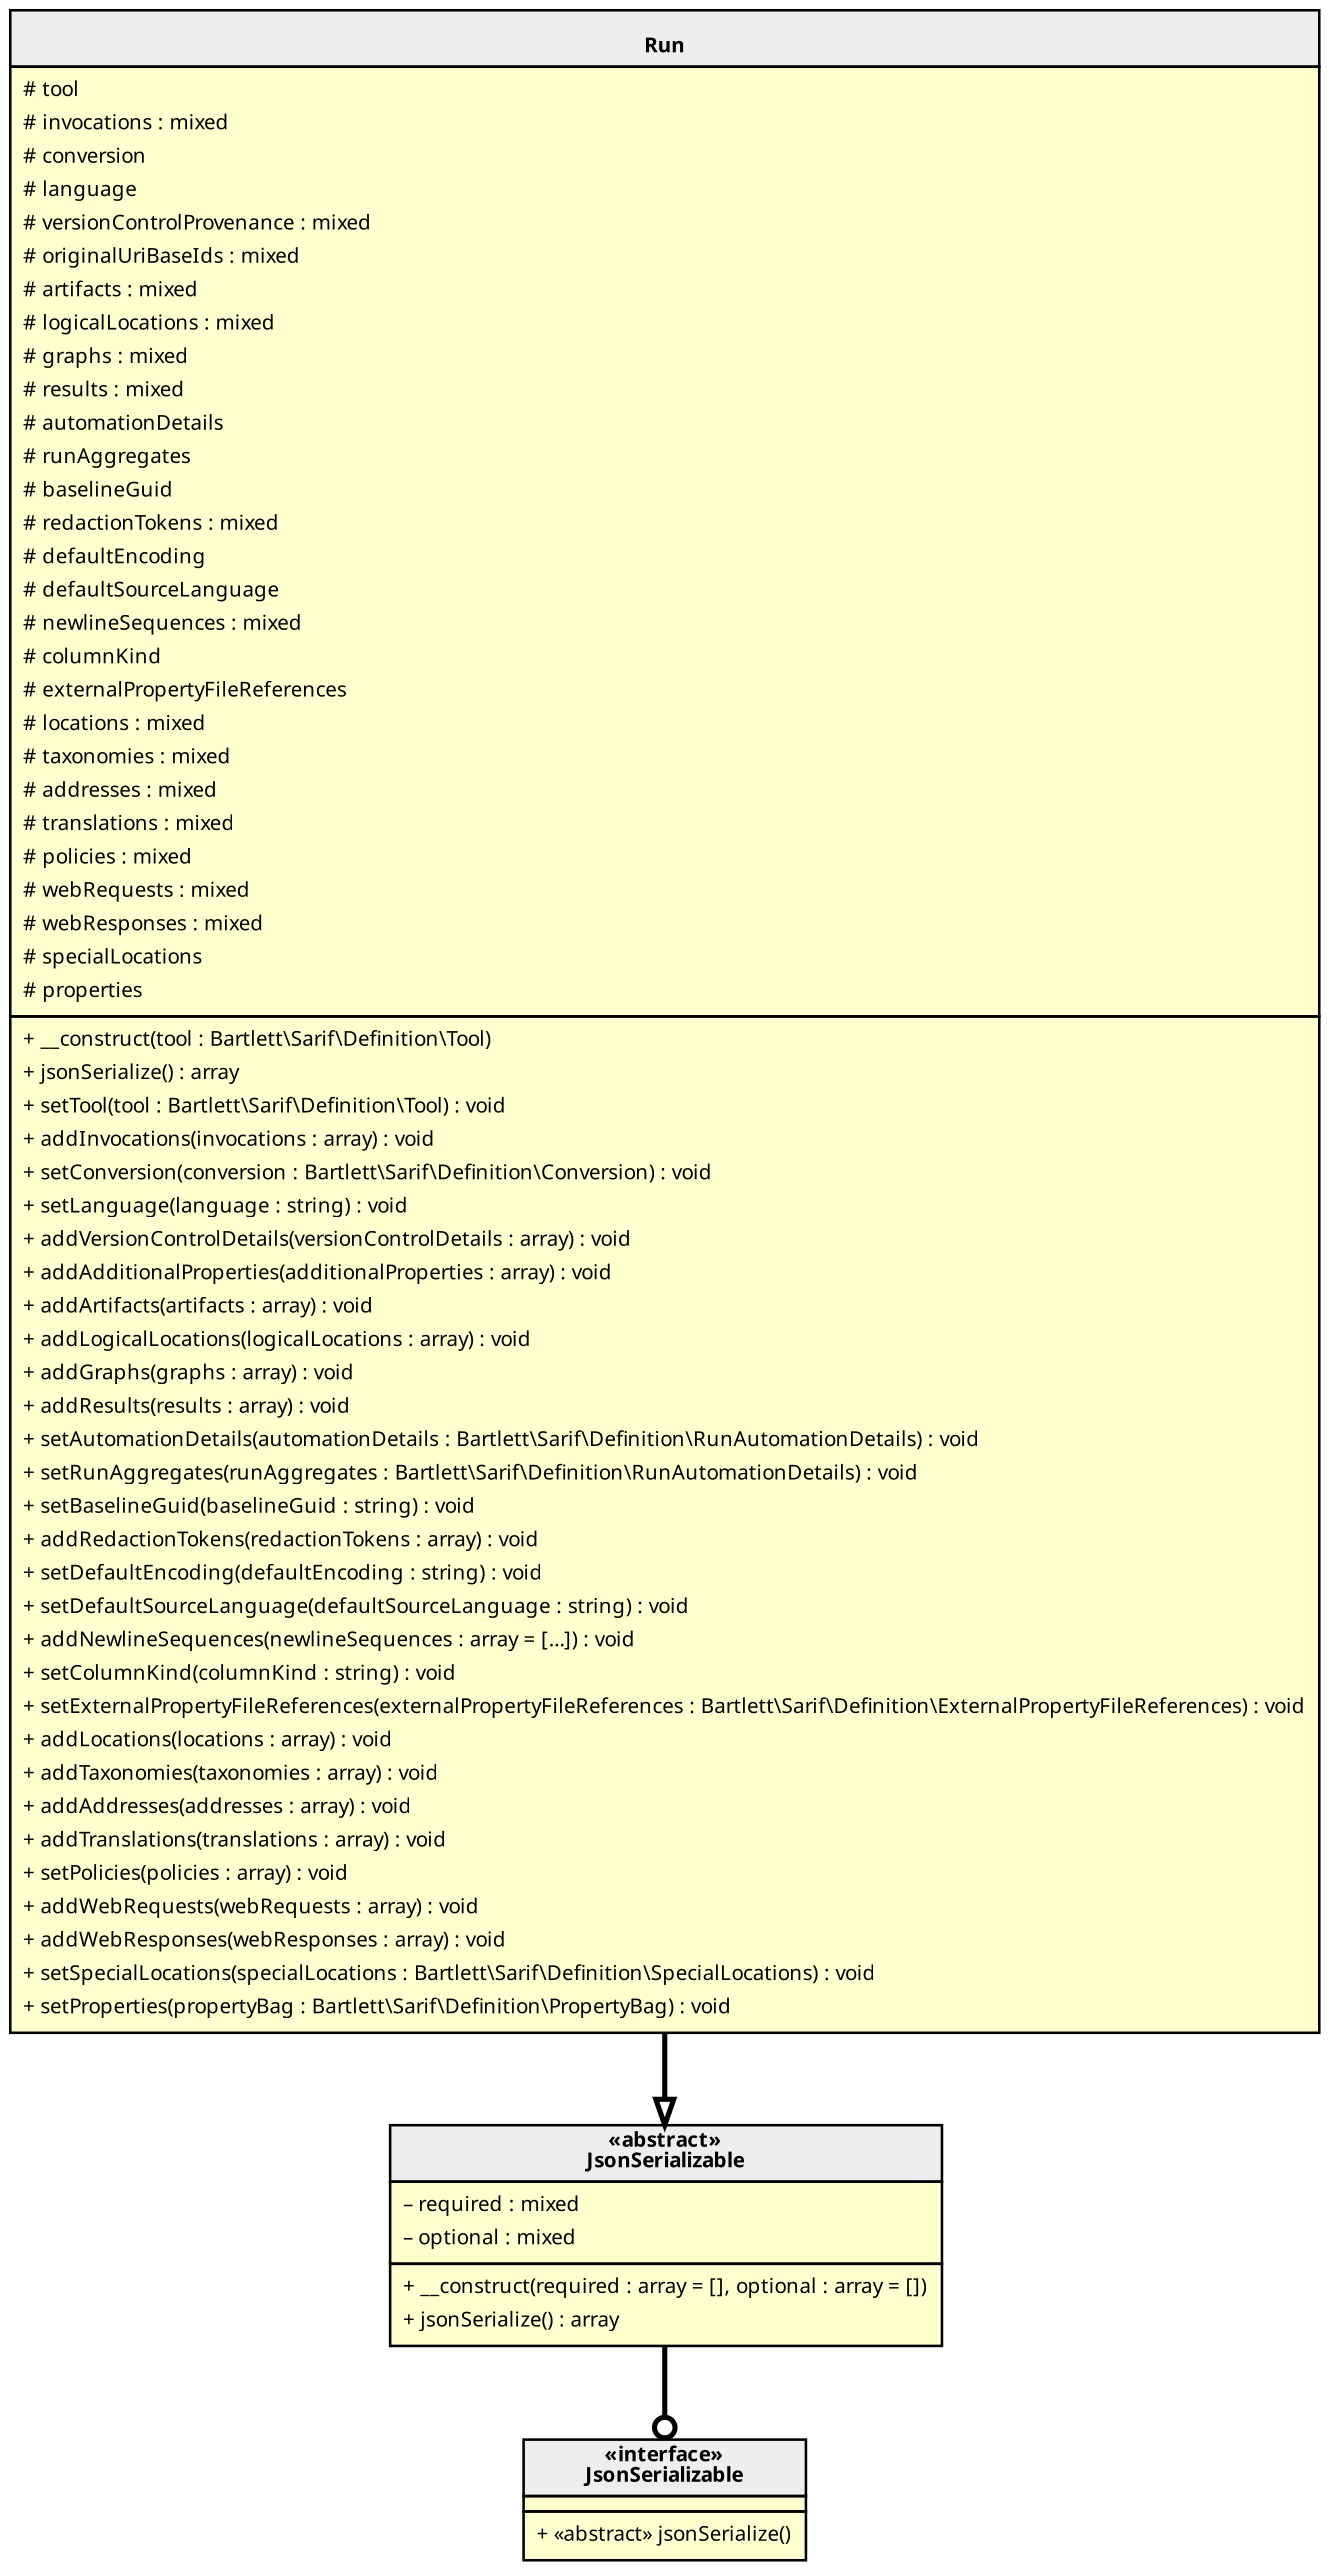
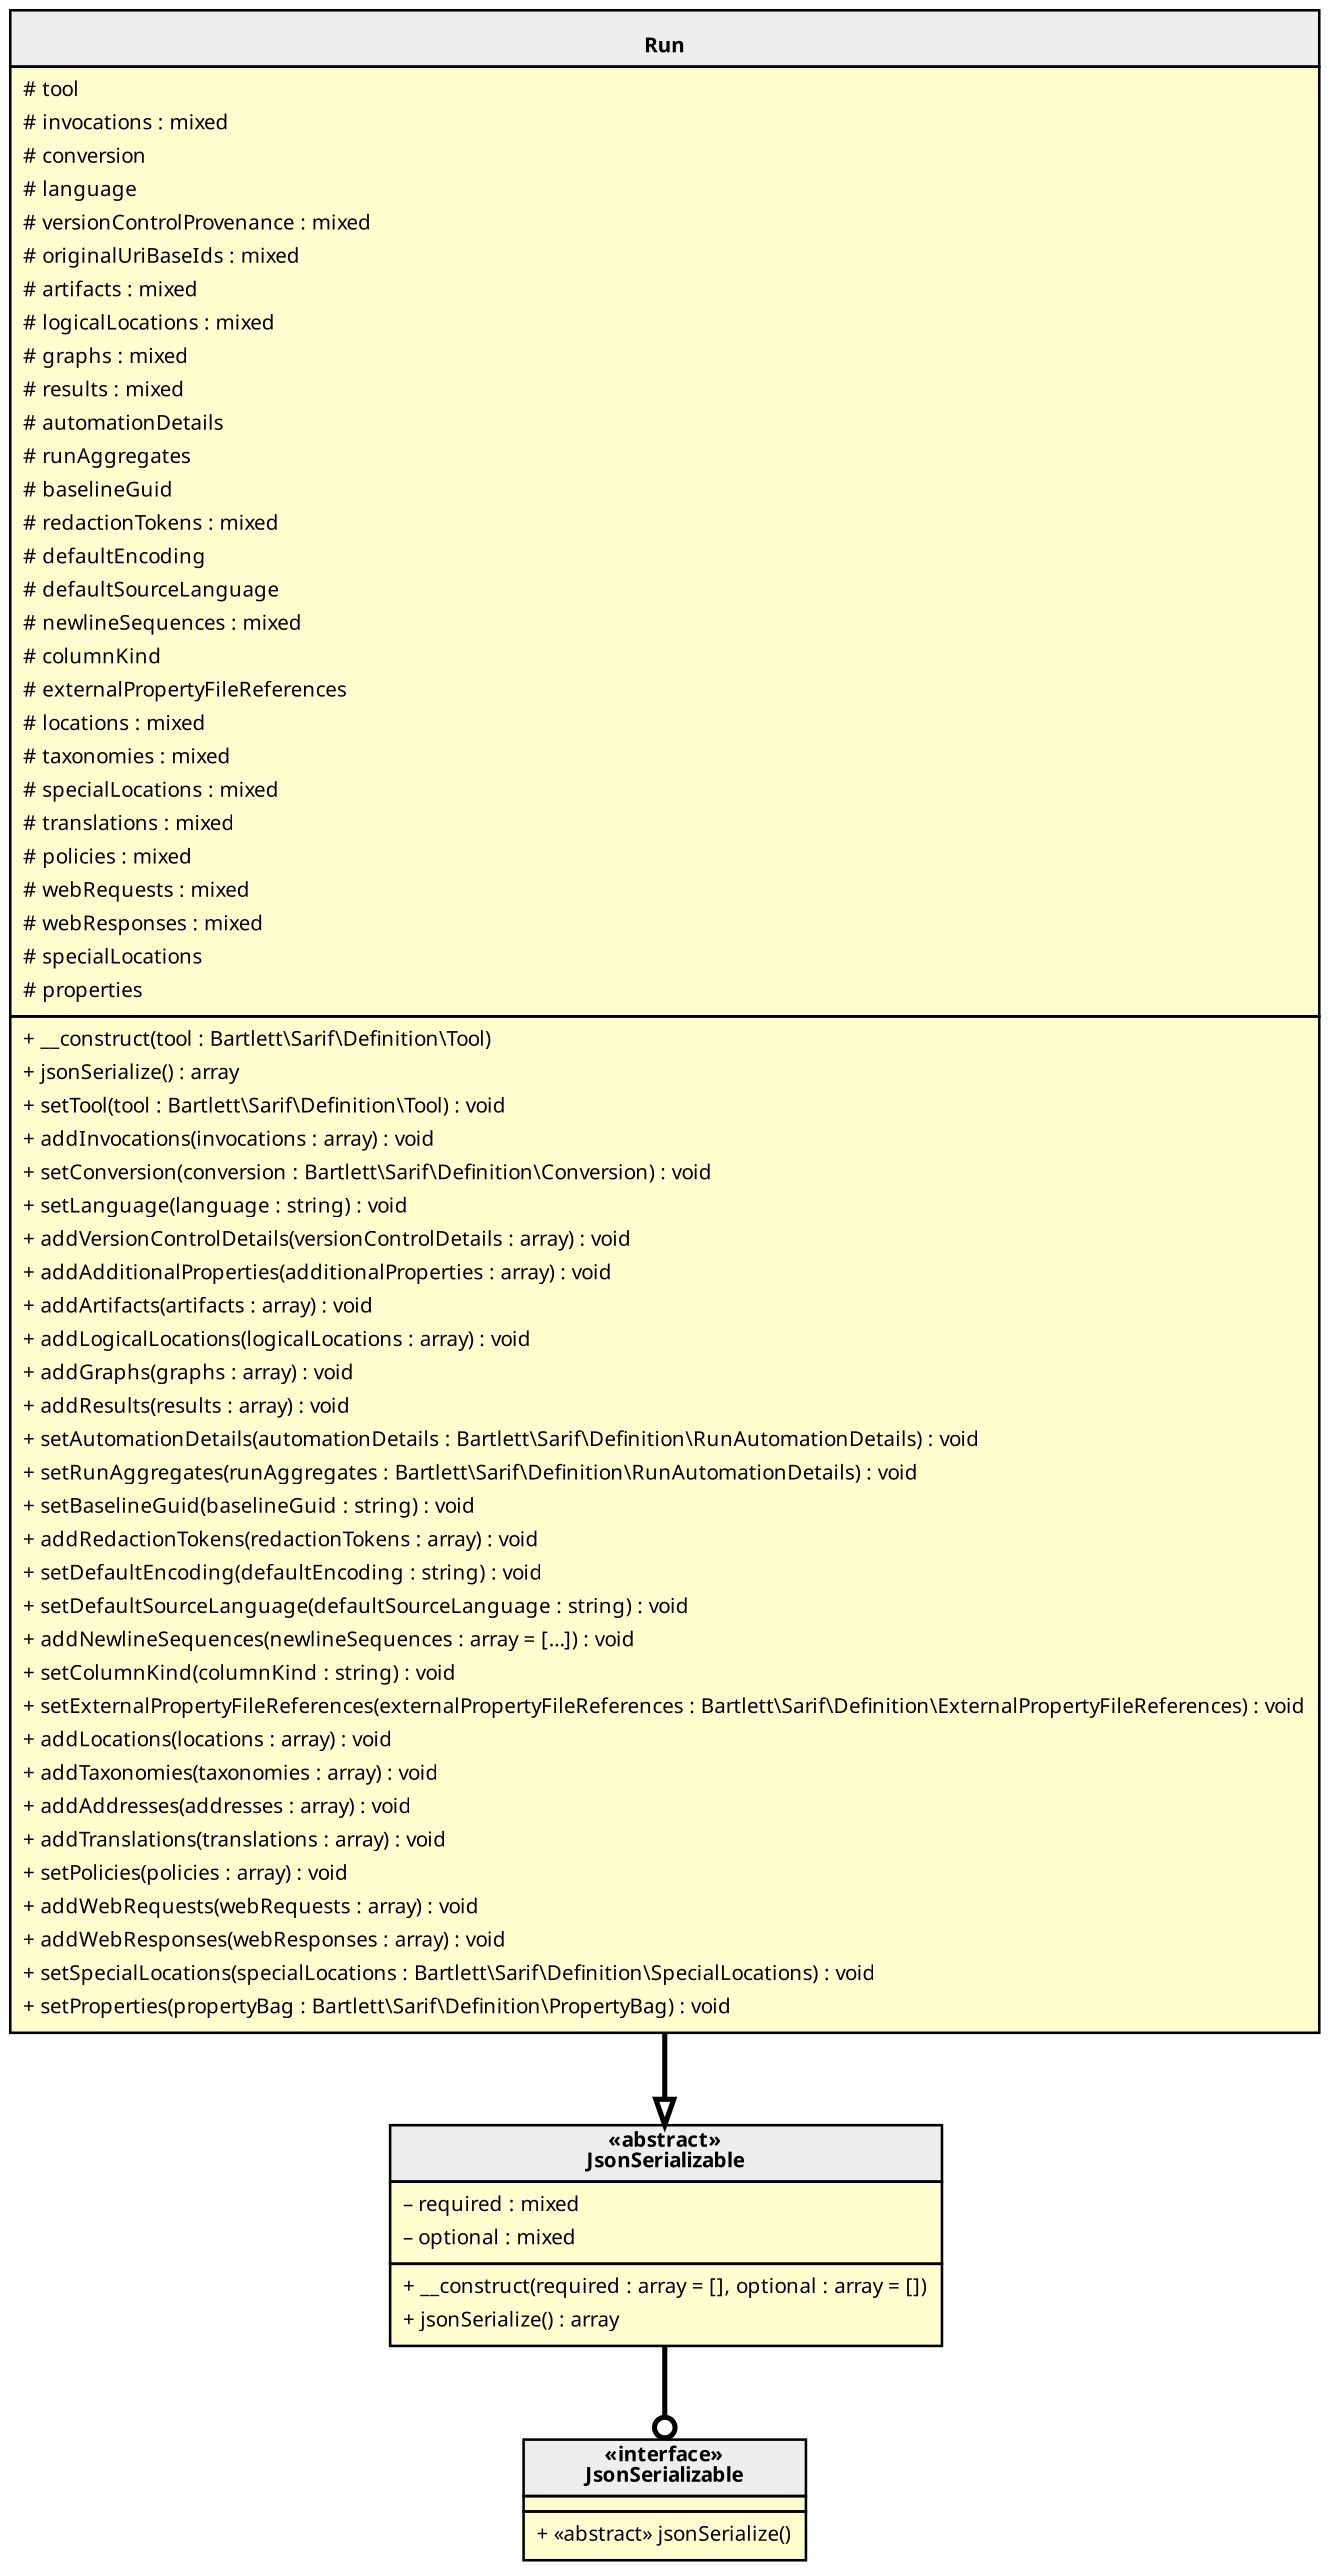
node "Run": text "# addresses : mixed" -> "# specialLocations : mixed"
